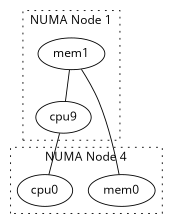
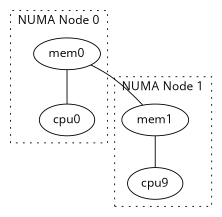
edge "cpu9" -- "cpu0": now "mem0" -- "cpu0"
cluster "NUMA Node 4": label "NUMA Node 4" -> "NUMA Node 0"
